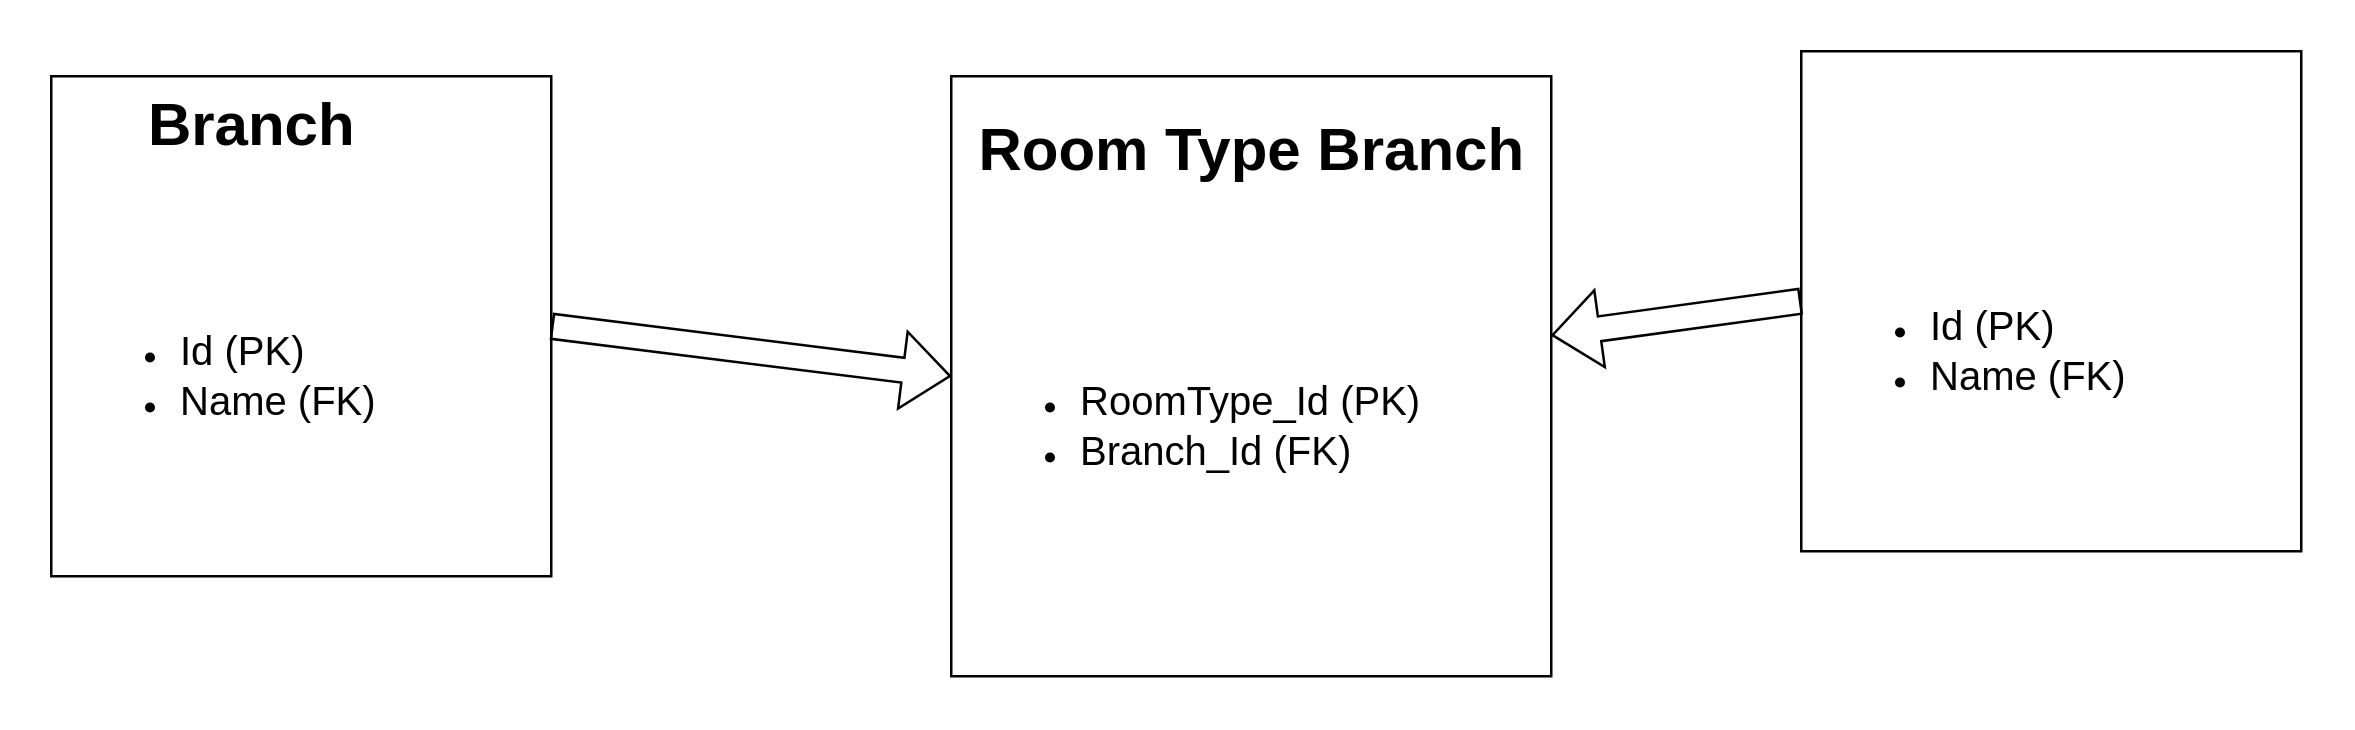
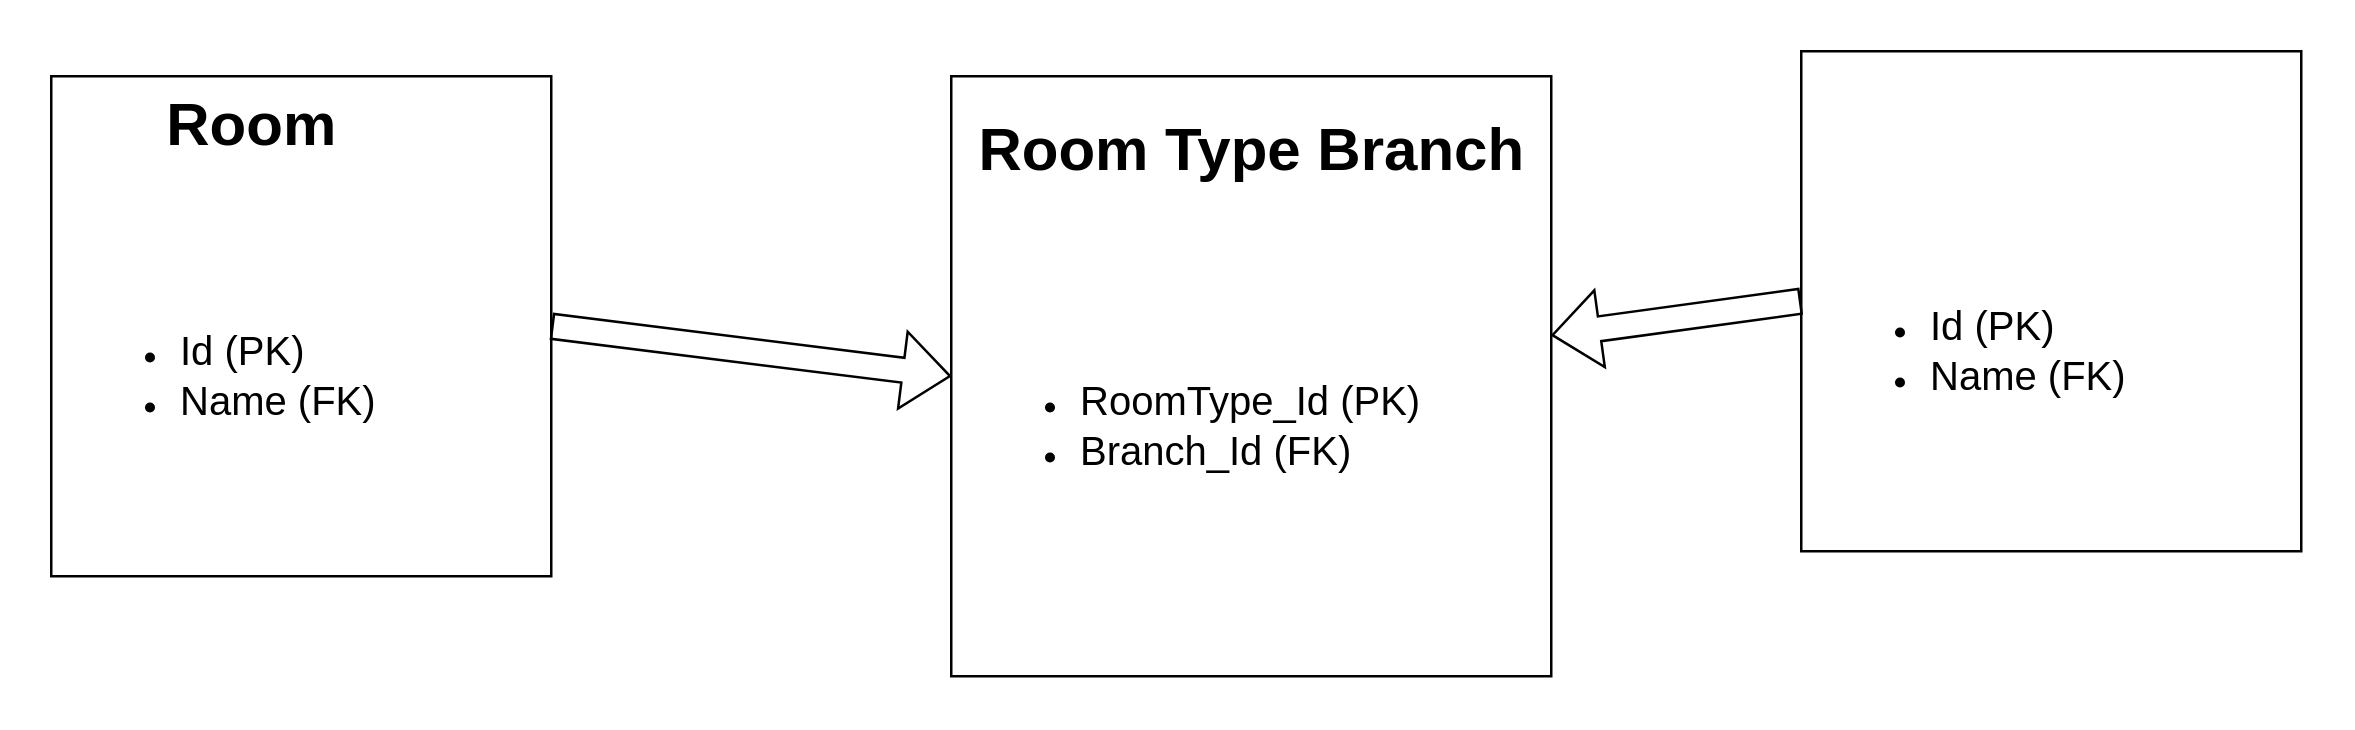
node "Branch": label "Branch" -> "Room"
